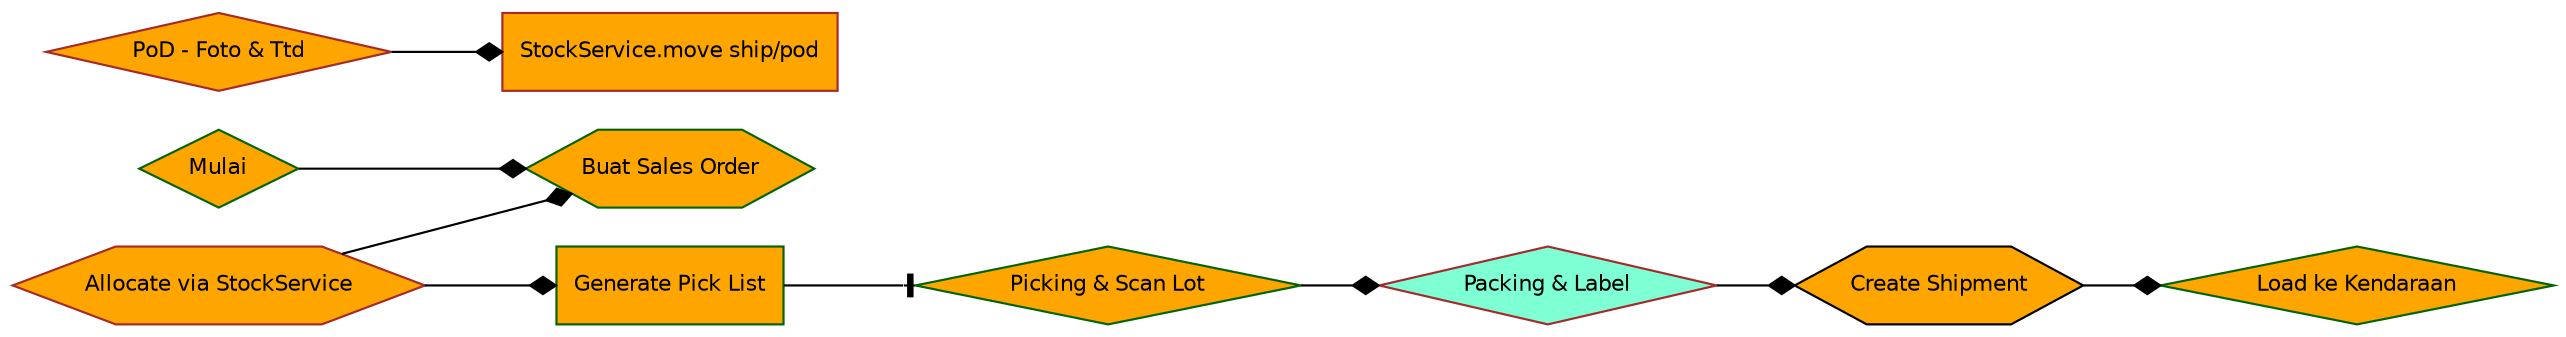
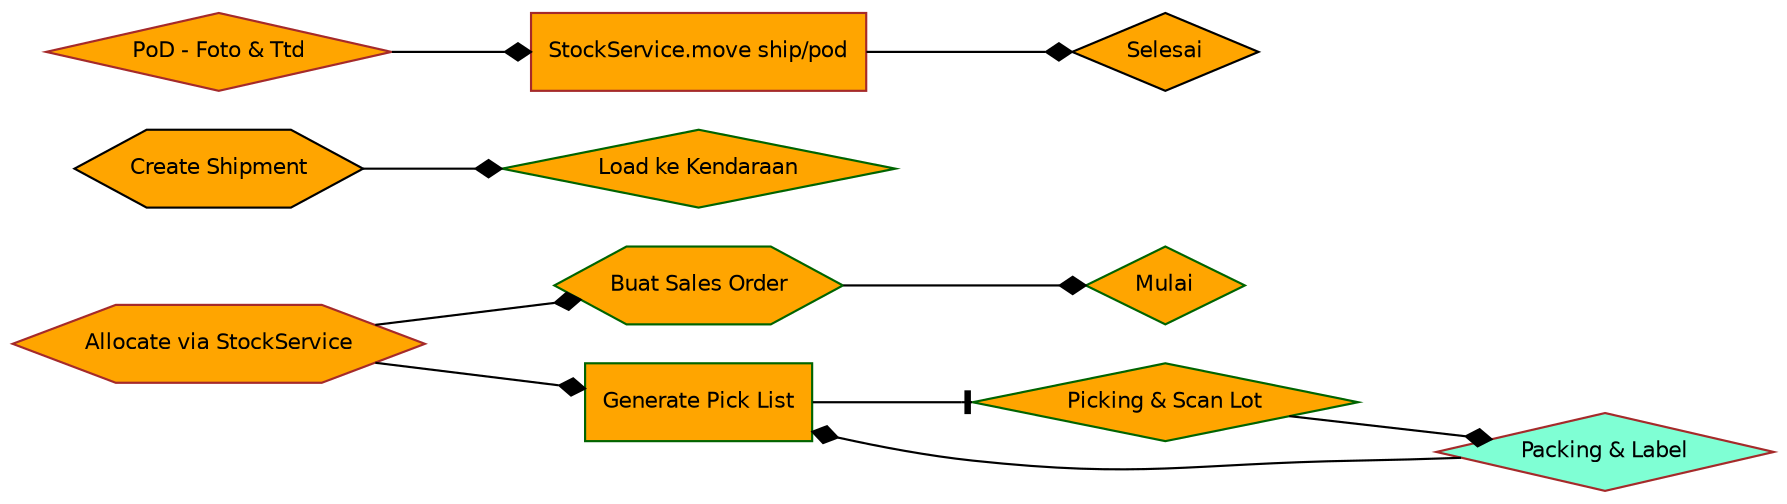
node "Selesai": added
edge "Mulai" -> "Buat Sales Order": reversed
edge "Packing & Label" -> "Create Shipment": now "Packing & Label" -> "Generate Pick List"
